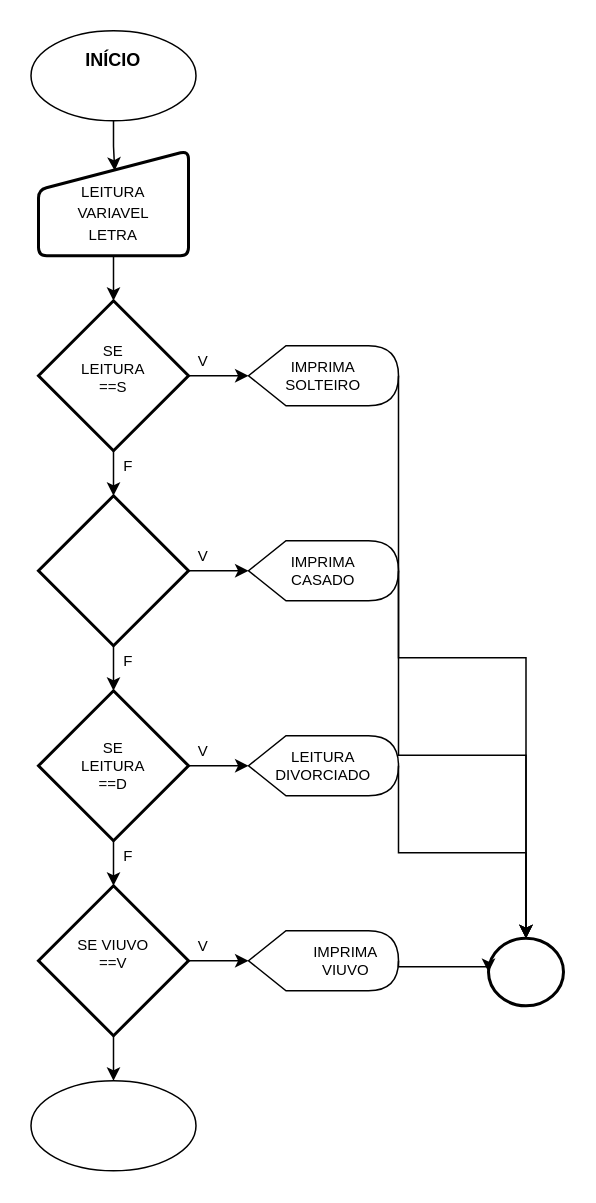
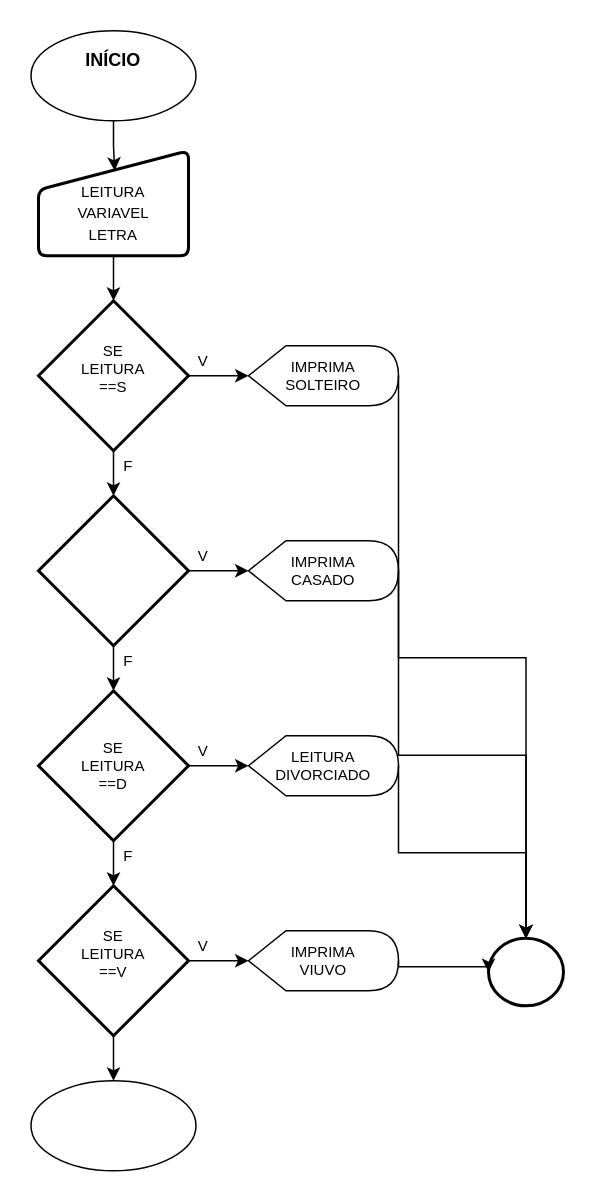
node "SE VIUVO ==V": label "SE VIUVO ==V" -> "SE LEITURA ==V"
node "IMPRIMA VIUVO": moved (346, 961) -> (323, 961)
